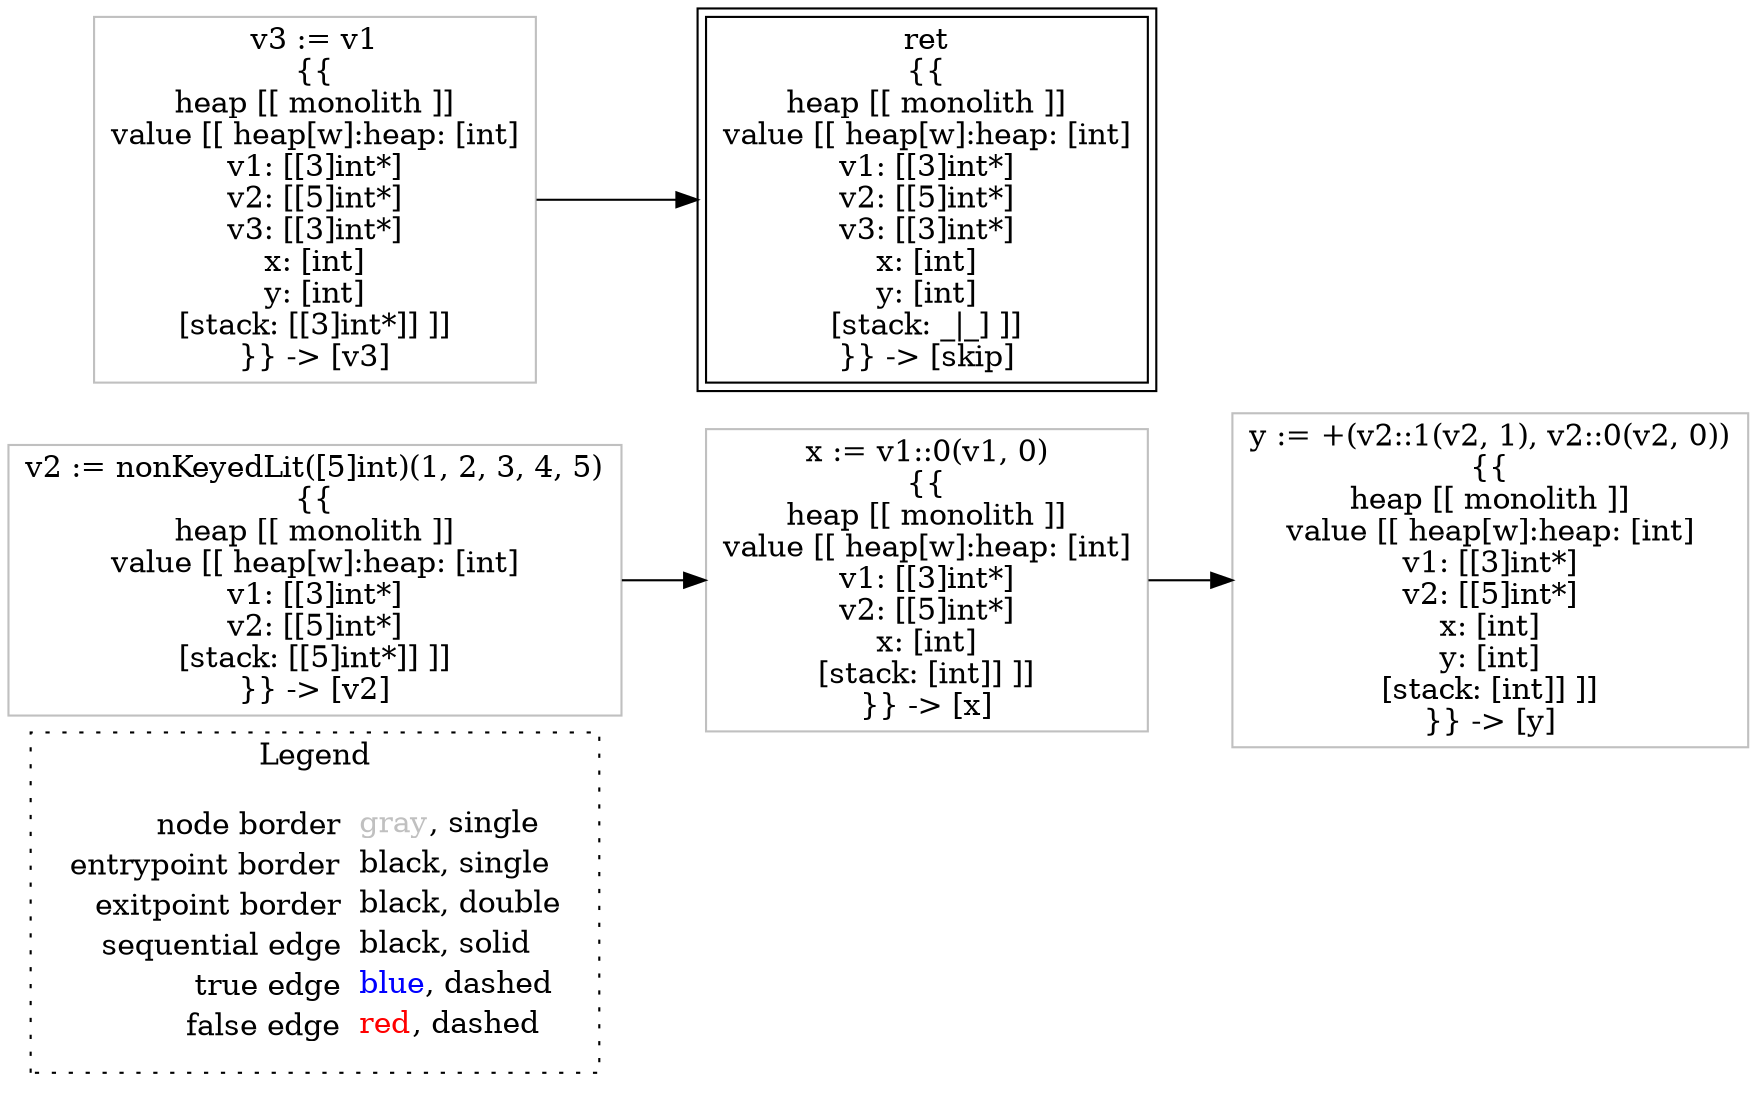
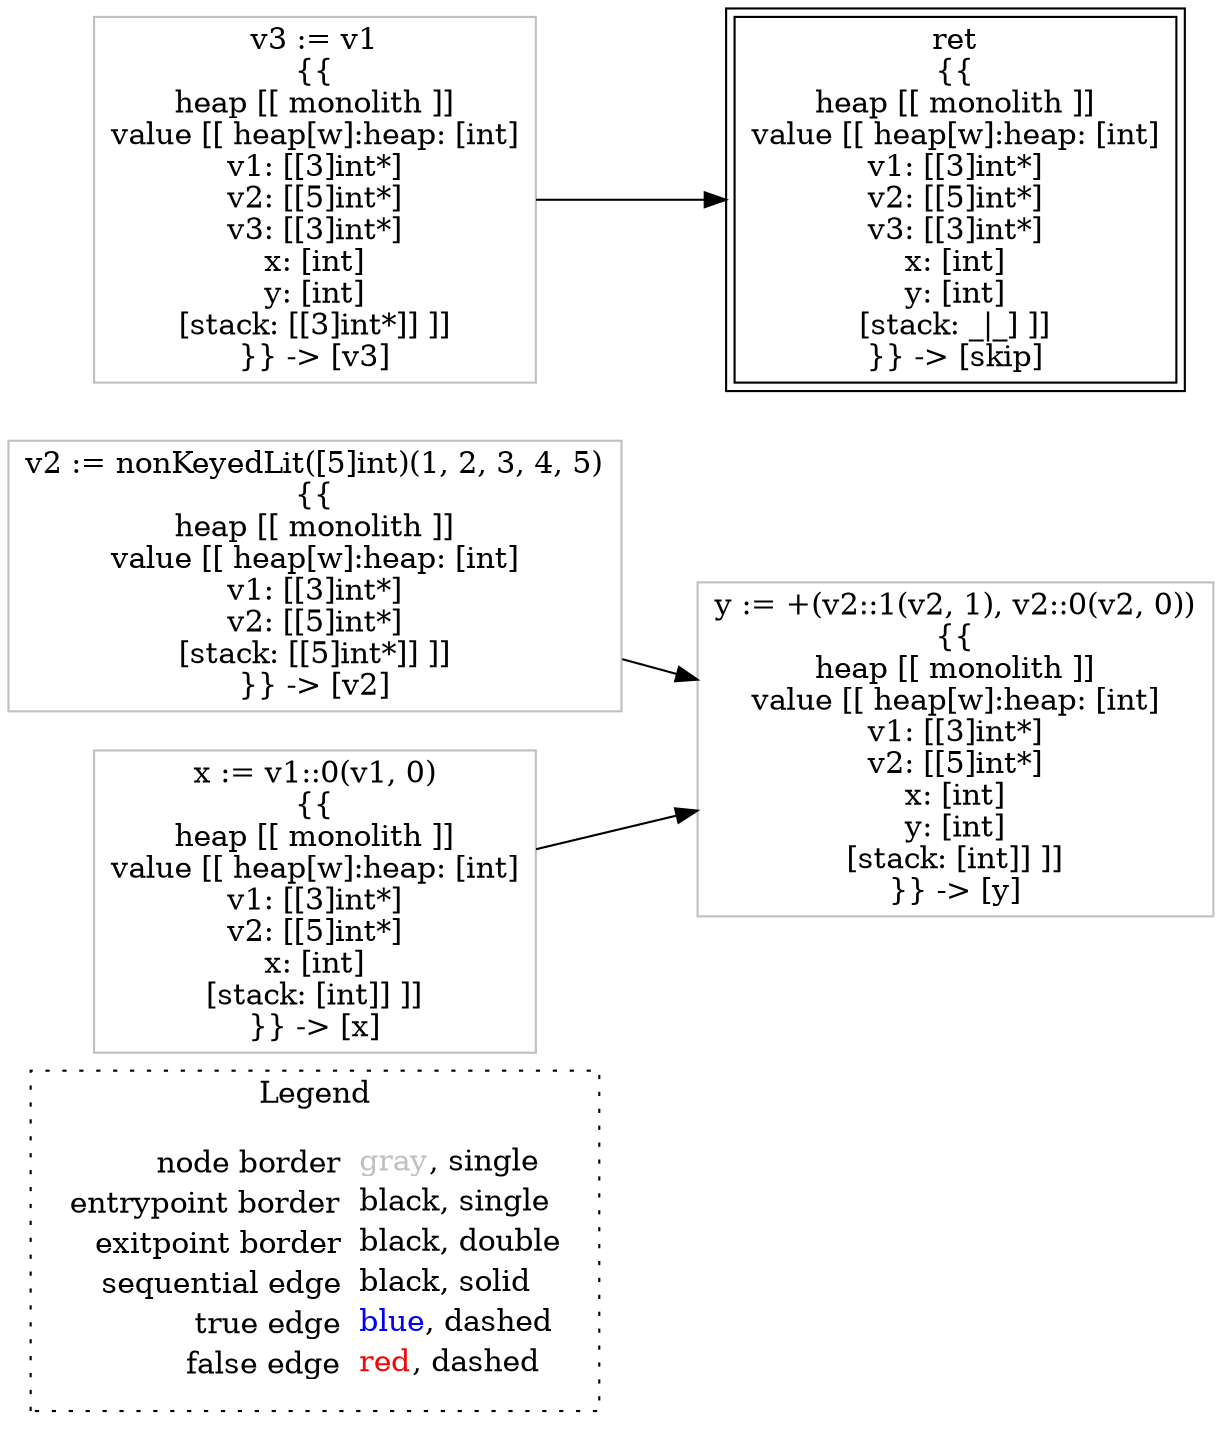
edge "v2 := nonKeyedLit([5]int)(1, 2, 3, 4, 5)" -> "x := v1::0(v1, 0)": now "v2 := nonKeyedLit([5]int)(1, 2, 3, 4, 5)" -> "y := +(v2::1(v2, 1), v2::0(v2, 0))"
